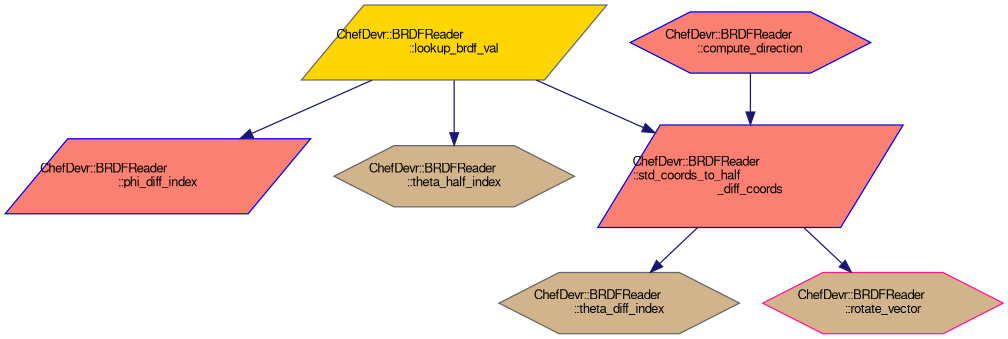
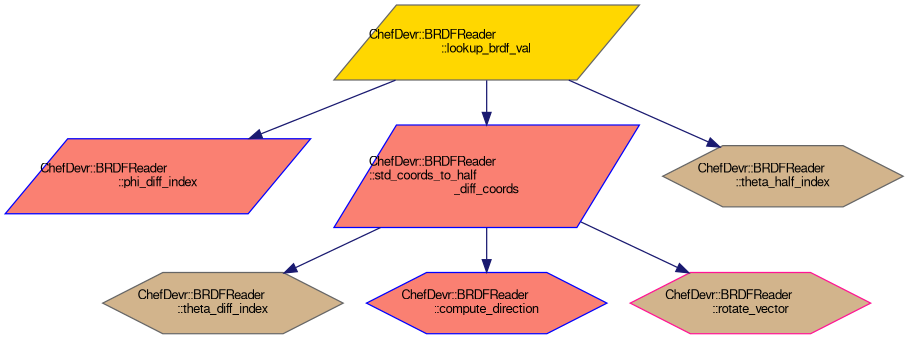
edge "ChefDevr::BRDFReader ::compute_direction" -> "ChefDevr::BRDFReader ::std_coords_to_half _diff_coords": reversed
